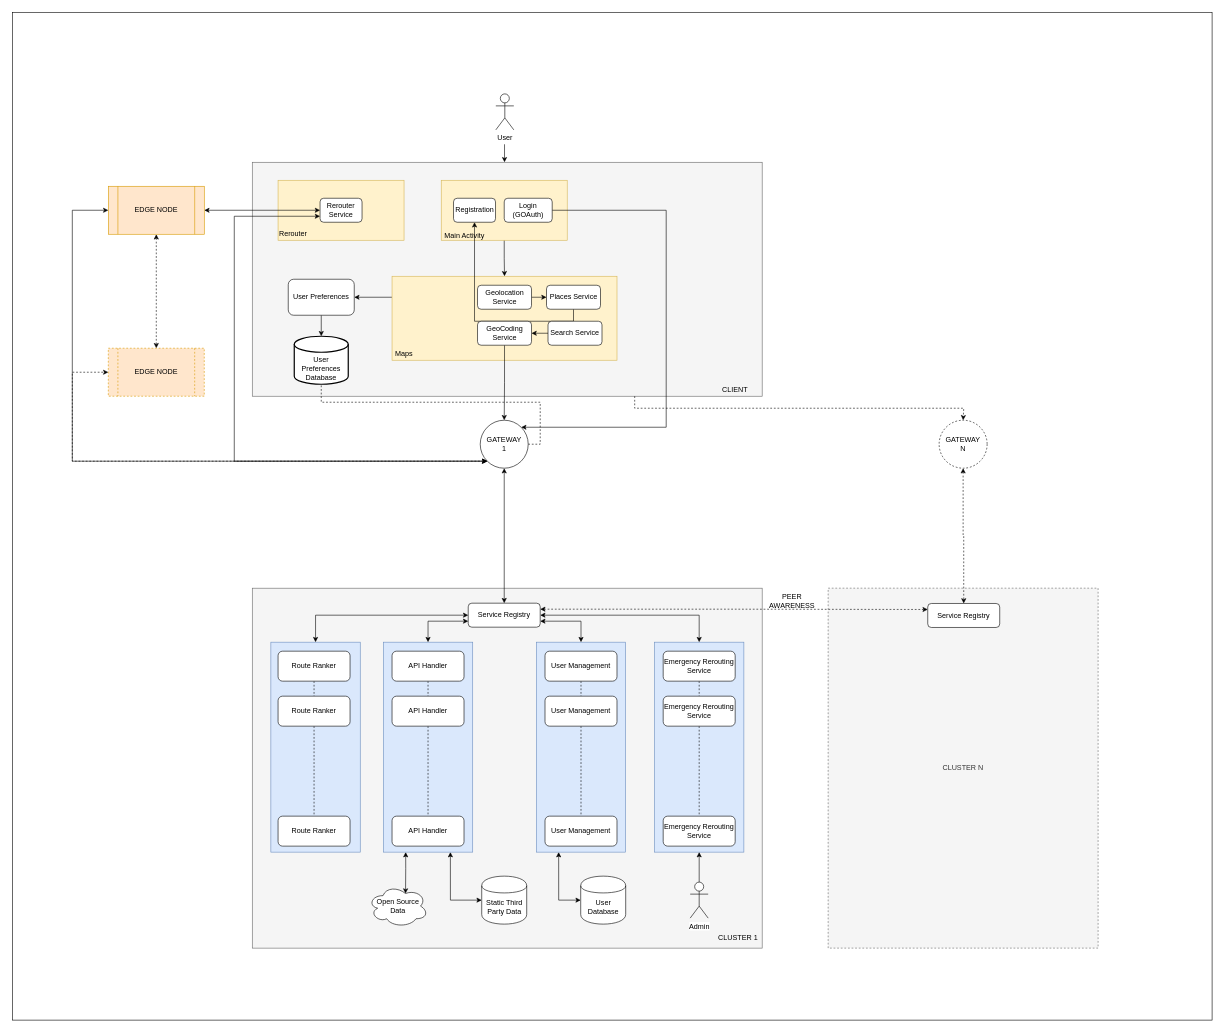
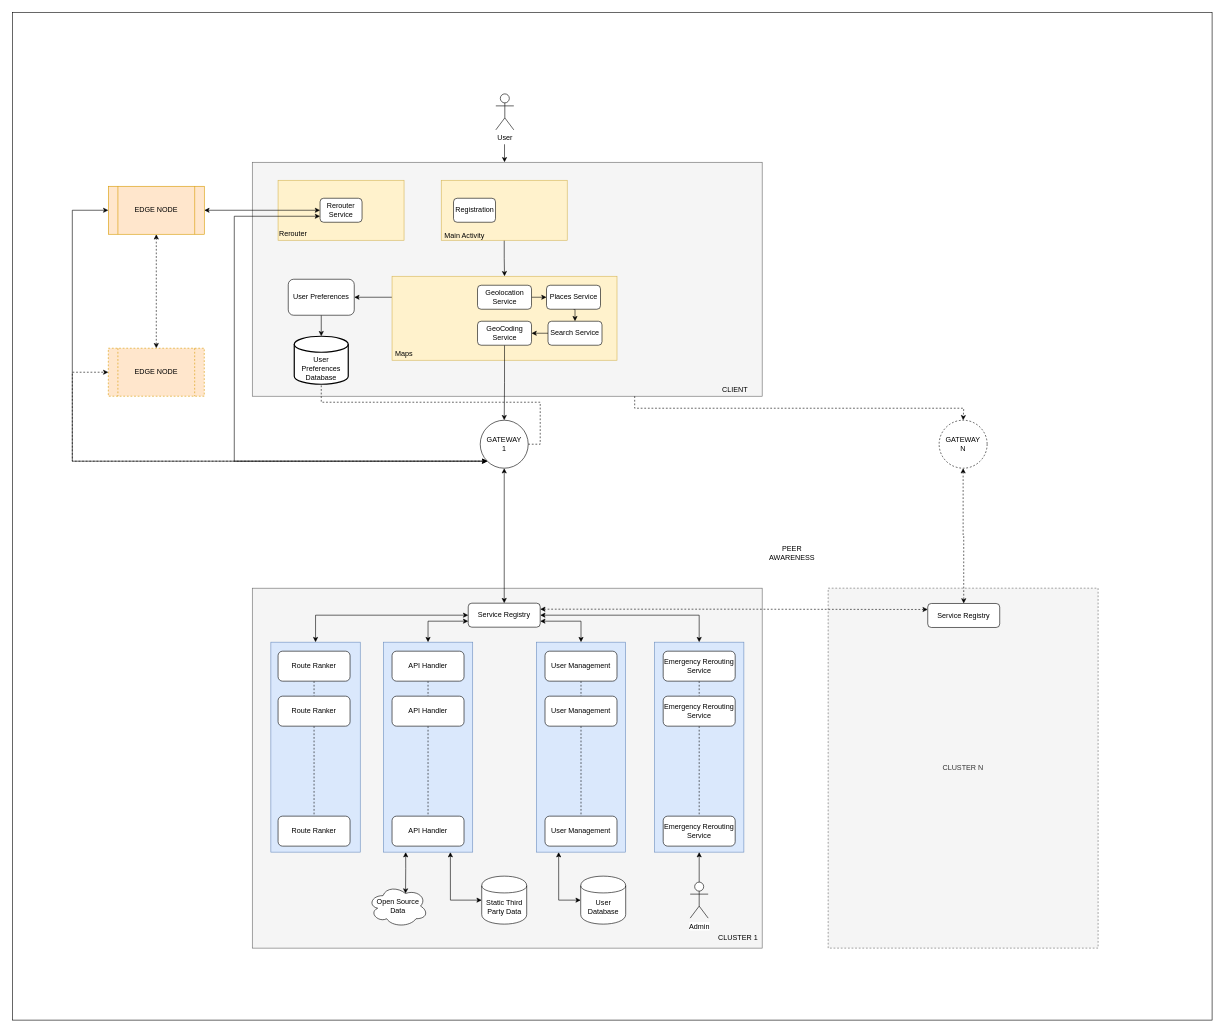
node "Login (GOAuth)": removed
edge "Login (GOAuth)" -> "GATEWAY 1": removed
edge "Places Service" -> "Registration": now "Places Service" -> "Search Service"
node "PEER AWARENESS": moved (795, 600) -> (795, 552)
